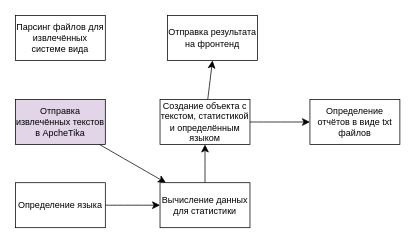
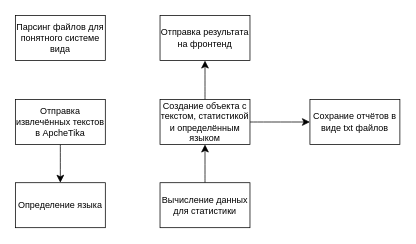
node "Парсинг файлов для извлечённых системе вида": label "Парсинг файлов для извлечённых системе вида" -> "Парсинг файлов для понятного системе вида"
node "Отправка результата на фронтенд": moved (213, 38) -> (205, 38)
node "Отправка извлечённых текстов в ApcheTika": fillcolor #e1d5e7 -> #ffffff
node "Определение отчётов в виде txt файлов": label "Определение отчётов в виде txt файлов" -> "Сохрание отчётов в виде txt файлов"
edge "Отправка извлечённых текстов в ApcheTika" -> "Вычисление данных для статистики": now "Отправка извлечённых текстов в ApcheTika" -> "Определение языка"
edge "Определение языка" -> "Вычисление данных для статистики": removed
